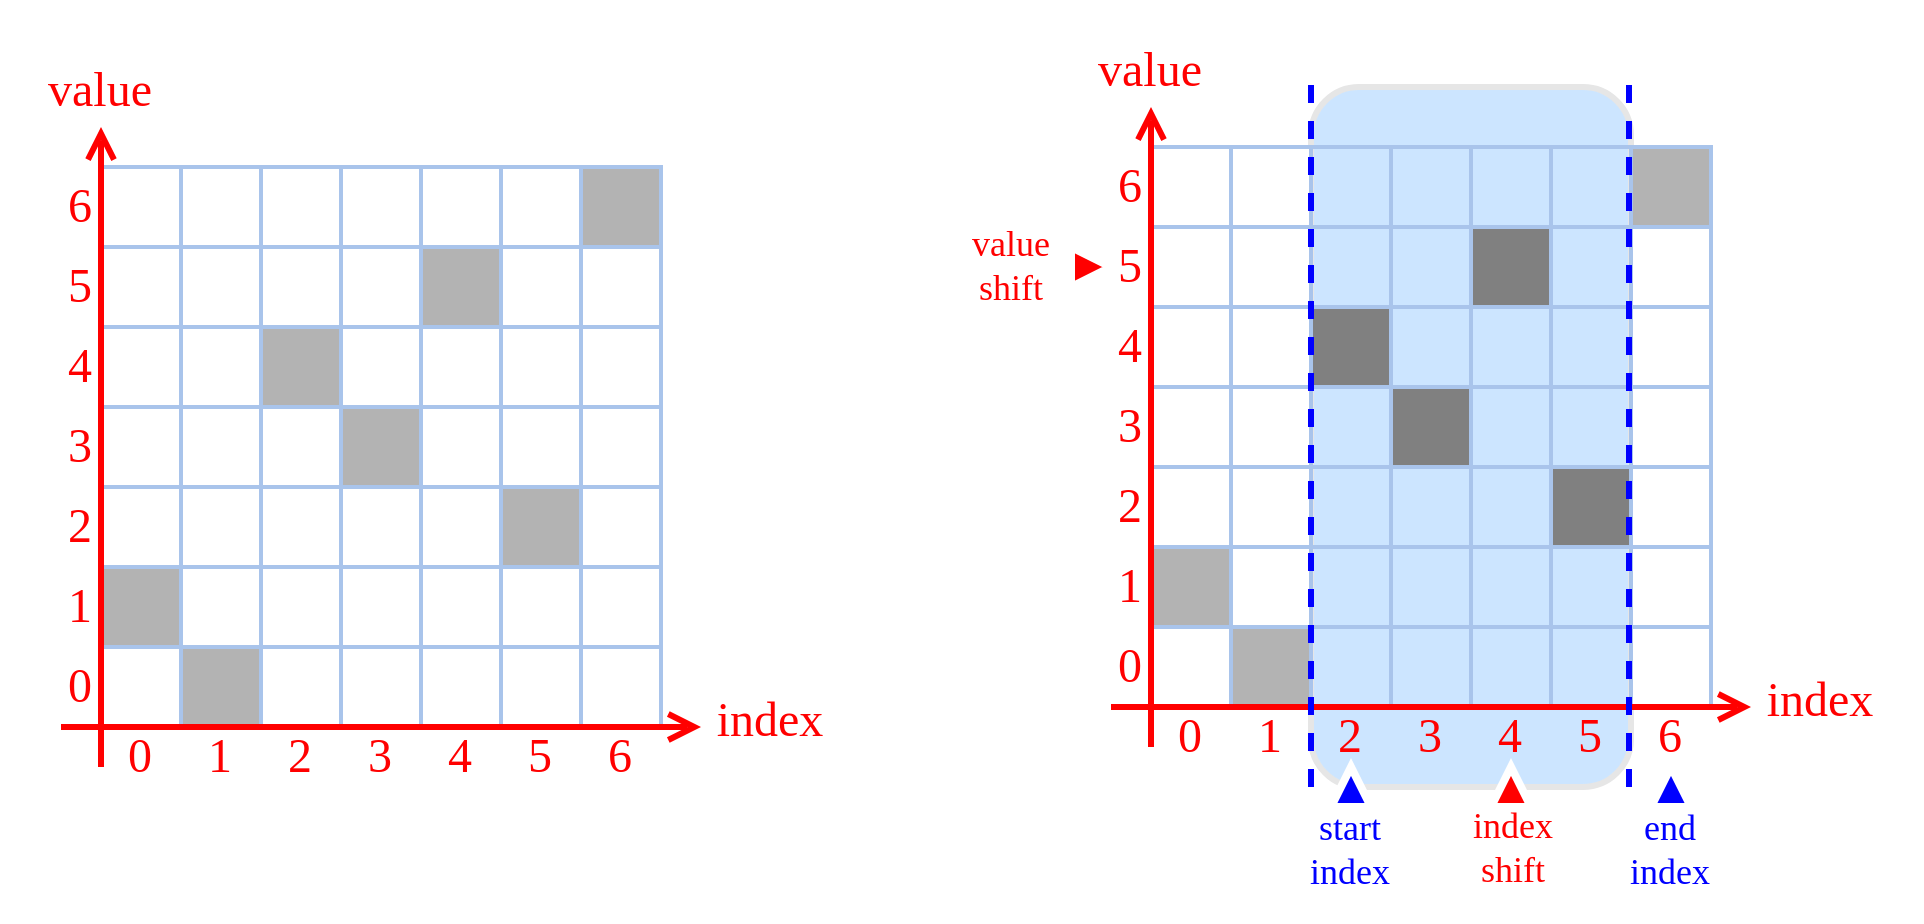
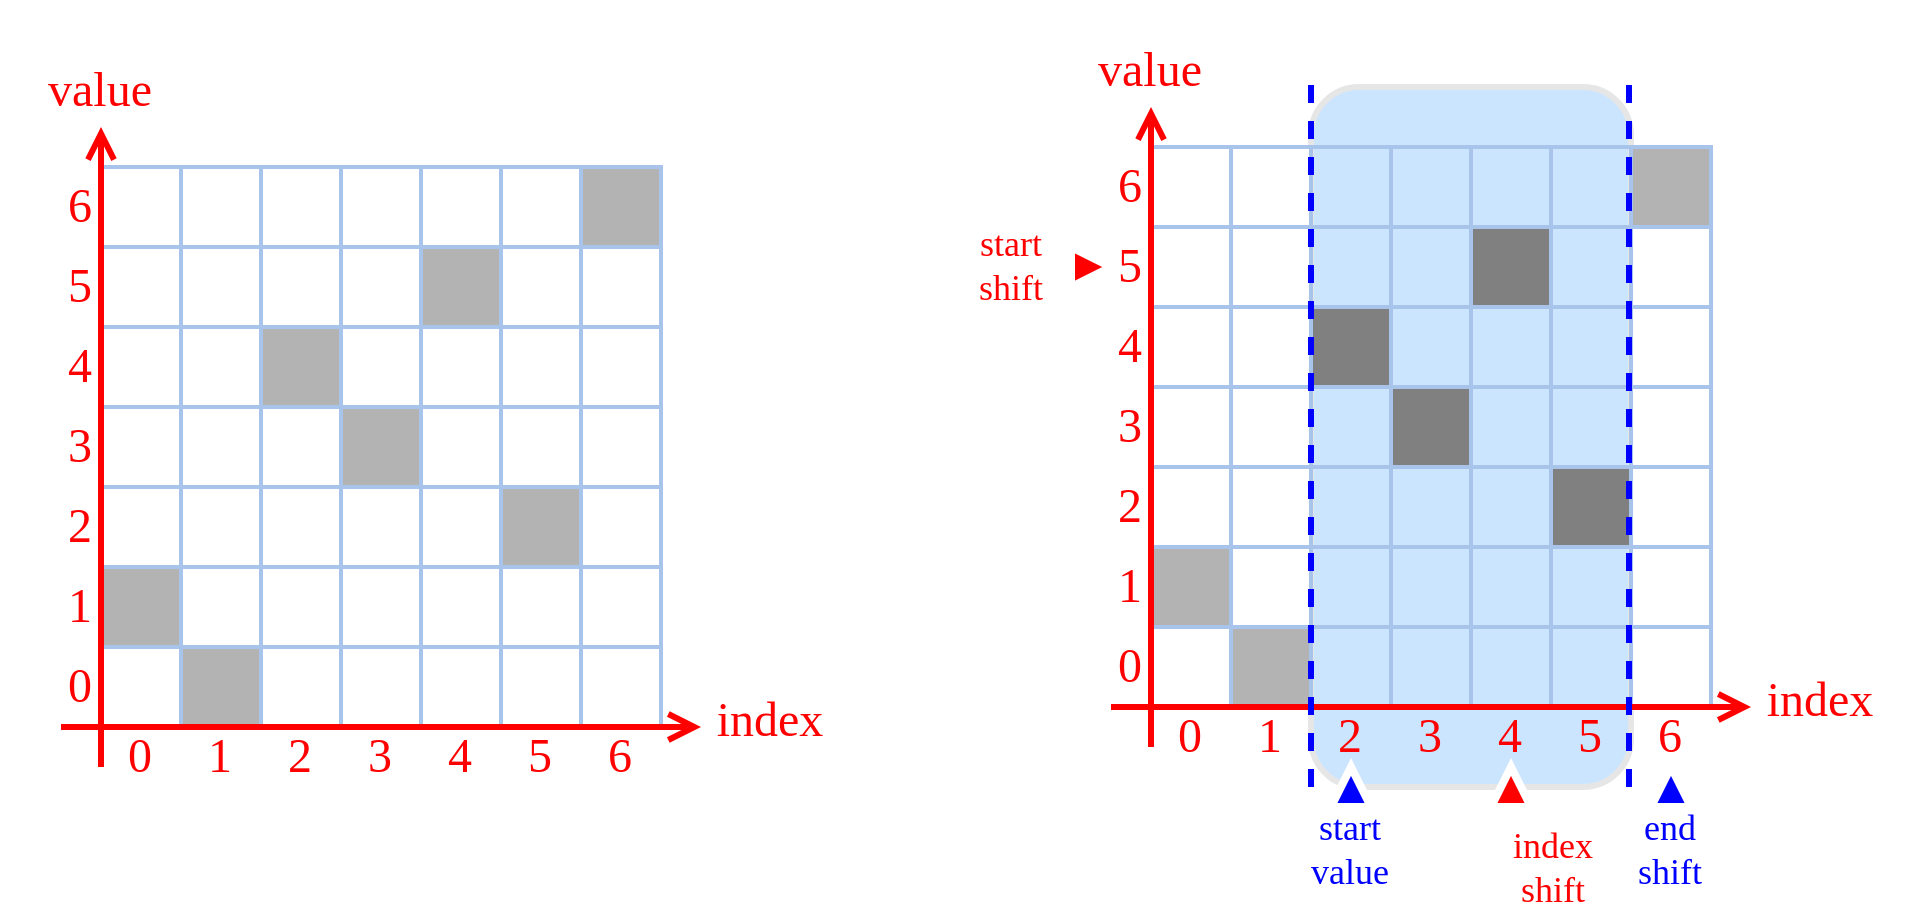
node "value shift": label "value shift" -> "start shift"
node "index shift": moved (1514, 849) -> (1554, 869)
node "start index": label "start index" -> "start value"
node "end index": label "end index" -> "end shift"
